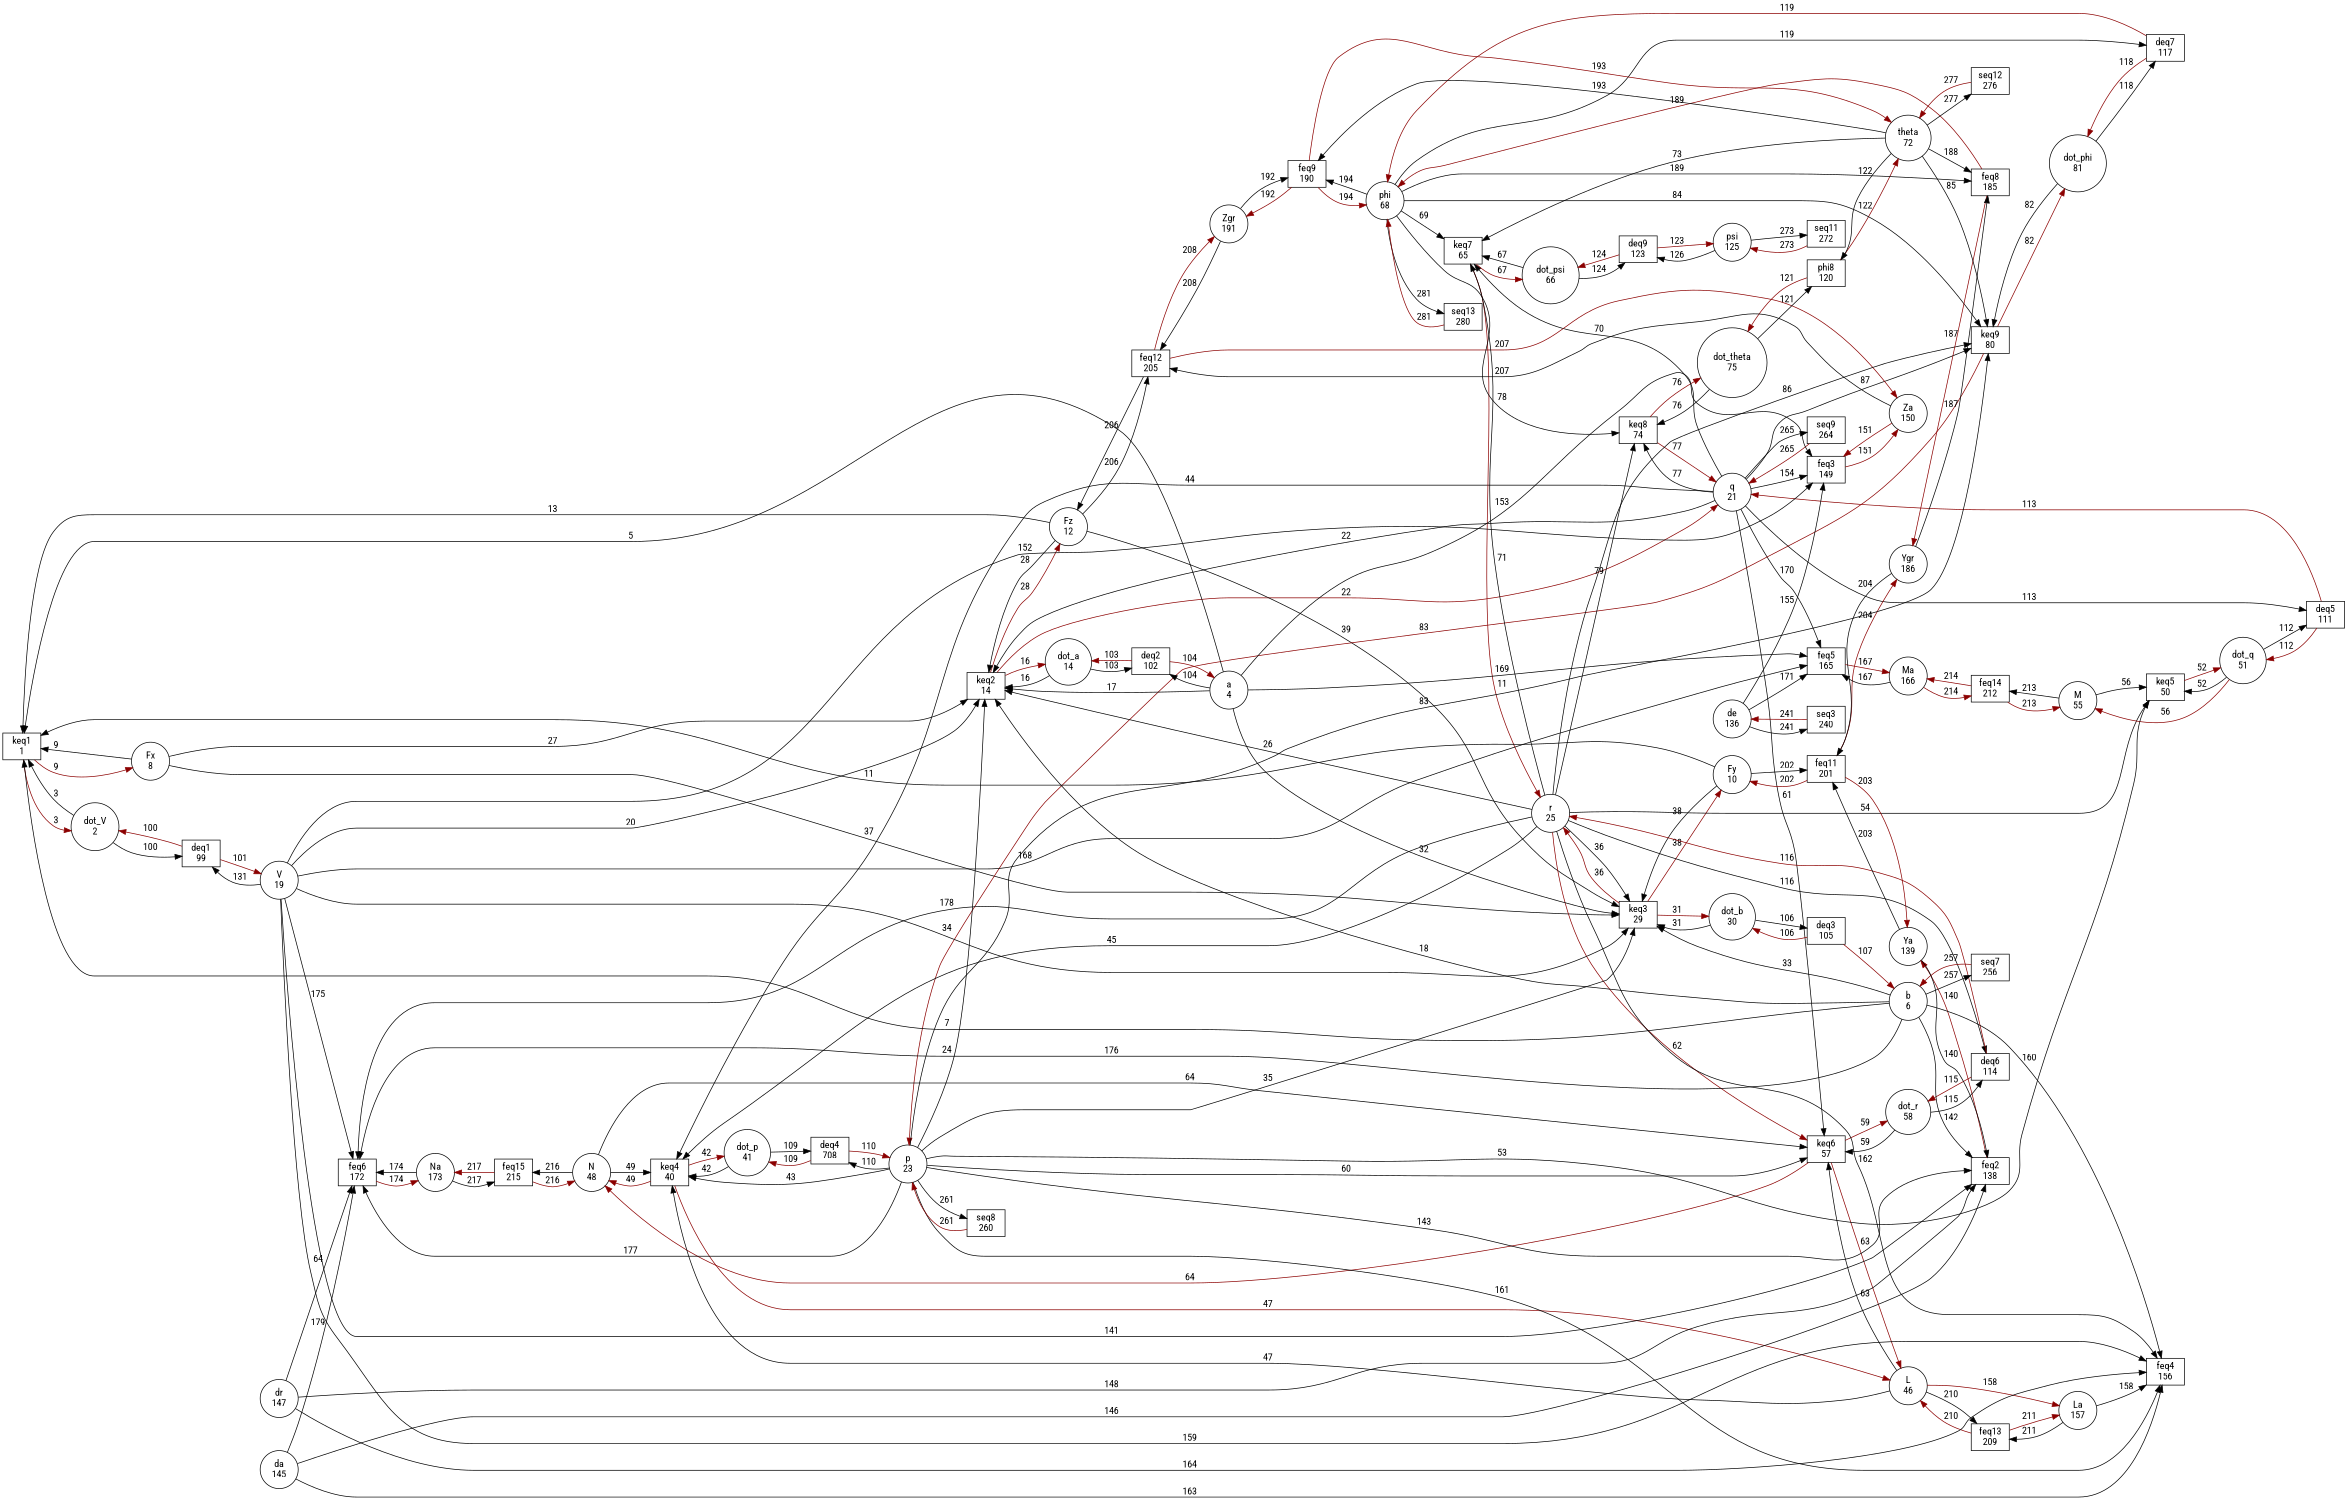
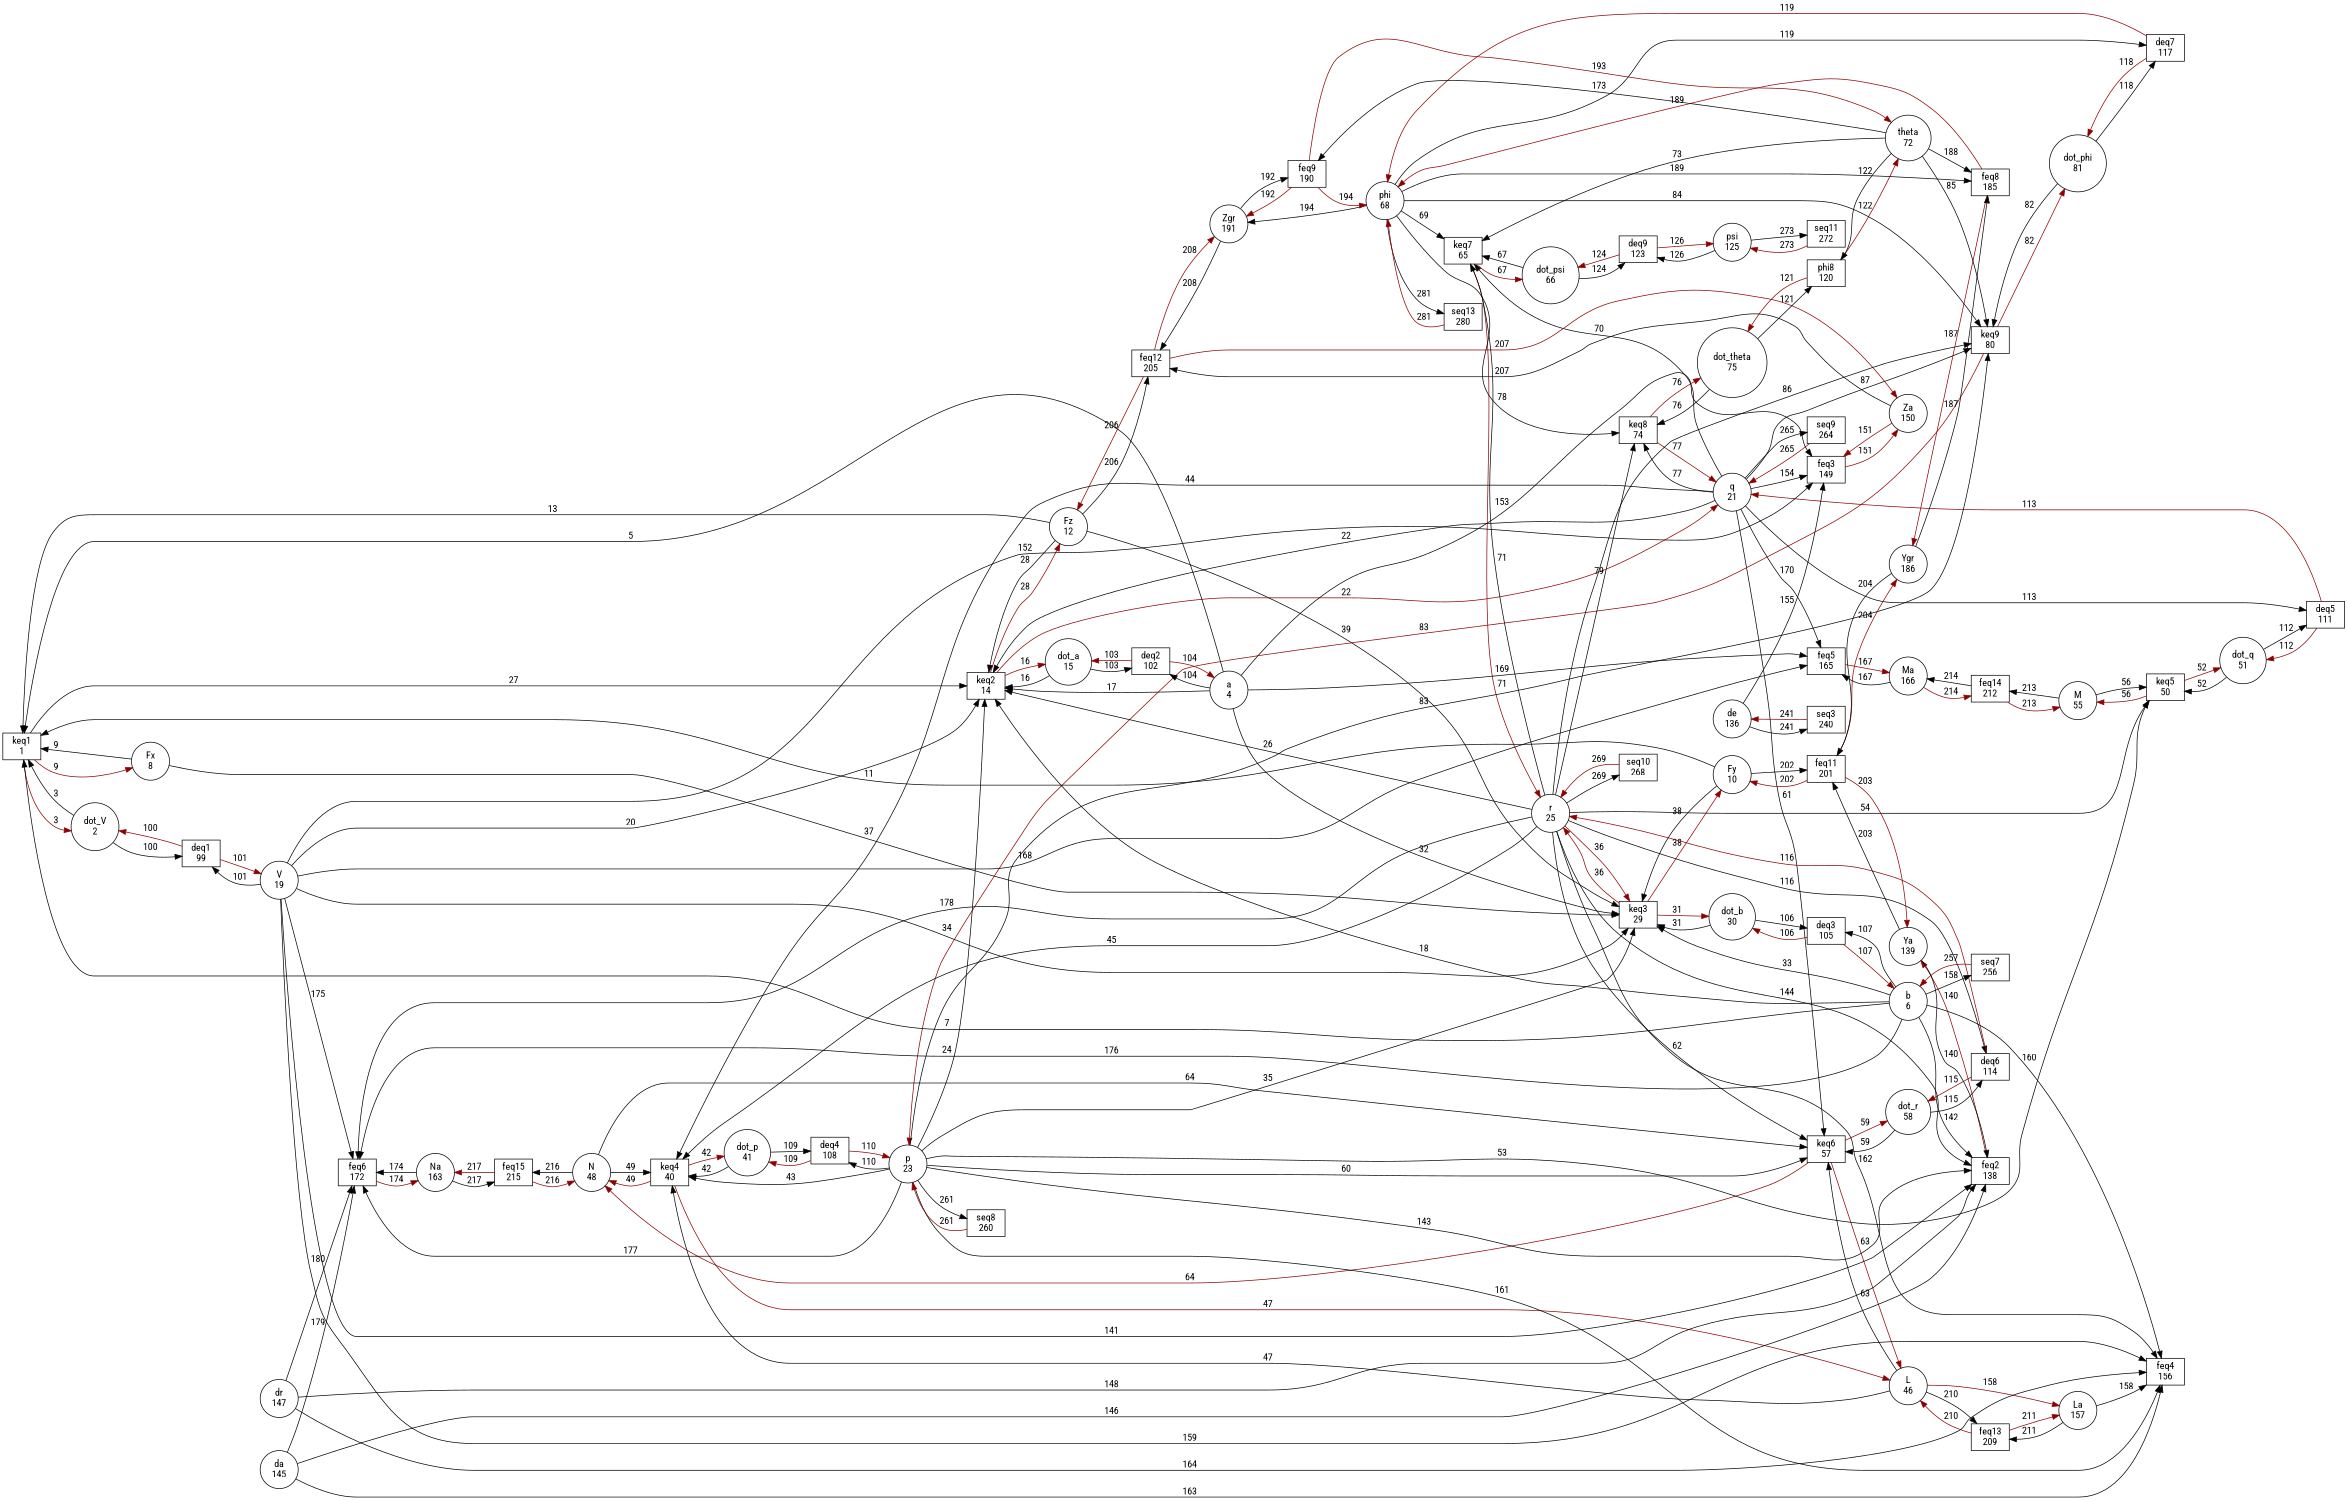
node "seq12 276": removed
edge "theta 72" -> "feq9 190": label "193" -> "173"
edge "phi 68" -> "feq9 190": now "phi 68" -> "Zgr 191"
edge "deq9 123" -> "psi 125": label "123" -> "126"
edge "feq12 205" -> "Fz 12": color black -> red4
node "dot_a 14": label "dot_a 14" -> "dot_a 15"
edge "feq14 212" -> "Ma 166": color red4 -> black
edge "keq7 65" -> "r 25": label "11" -> "71"
edge "de 136" -> "feq5 165": removed, label "171"
edge "dot_q 51" -> "M 55": now "keq5 50" -> "M 55"
edge "Fx 8" -> "keq2 14": now "keq1 1" -> "keq2 14"
node "seq10 268": added
edge "r 25" -> "keq3 29": color black -> red4
edge "V 19" -> "deq1 99": label "131" -> "101"
edge "b 6" -> "deq3 105": added, label "107"
edge "b 6" -> "seq7 256": label "257" -> "158"
edge "r 25" -> "feq2 138": added, label "144"
edge "r 25" -> "keq6 57": color red4 -> black
node "deq4 708": label "deq4 708" -> "deq4 108"
node "Na 173": label "Na 173" -> "Na 163"
edge "dr 147" -> "feq6 172": label "64" -> "180"
